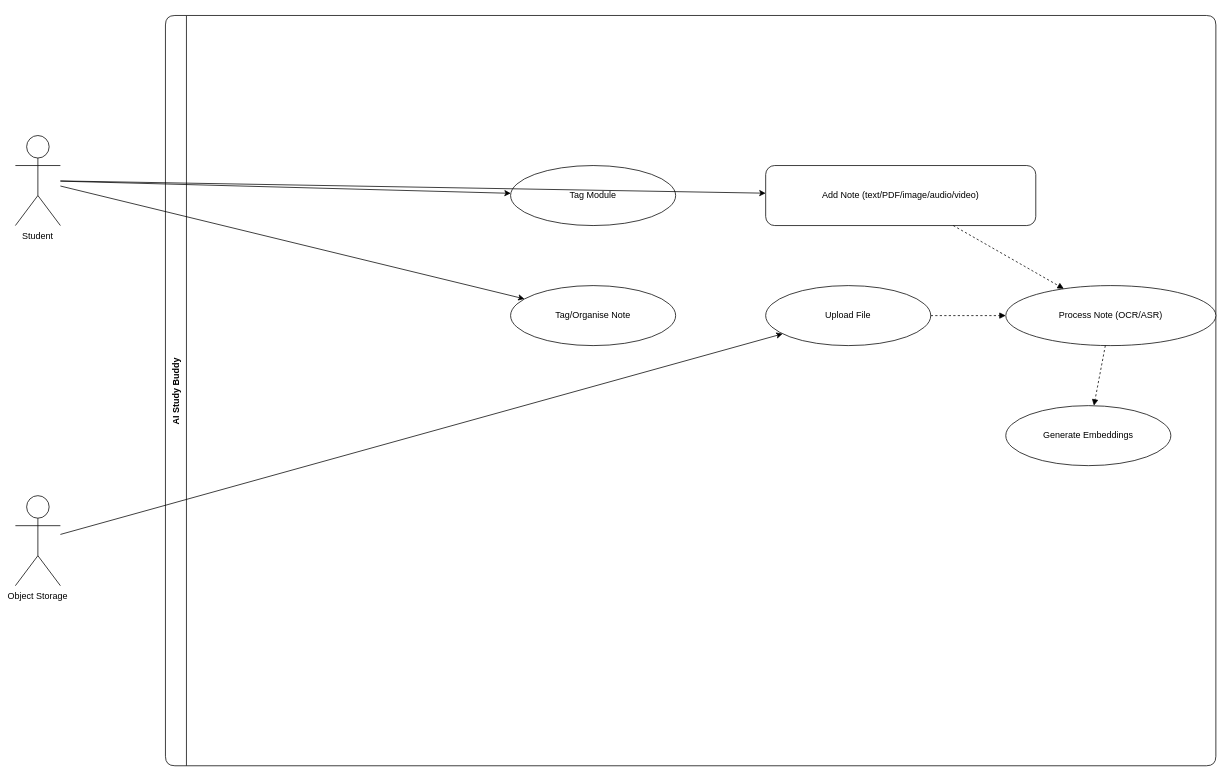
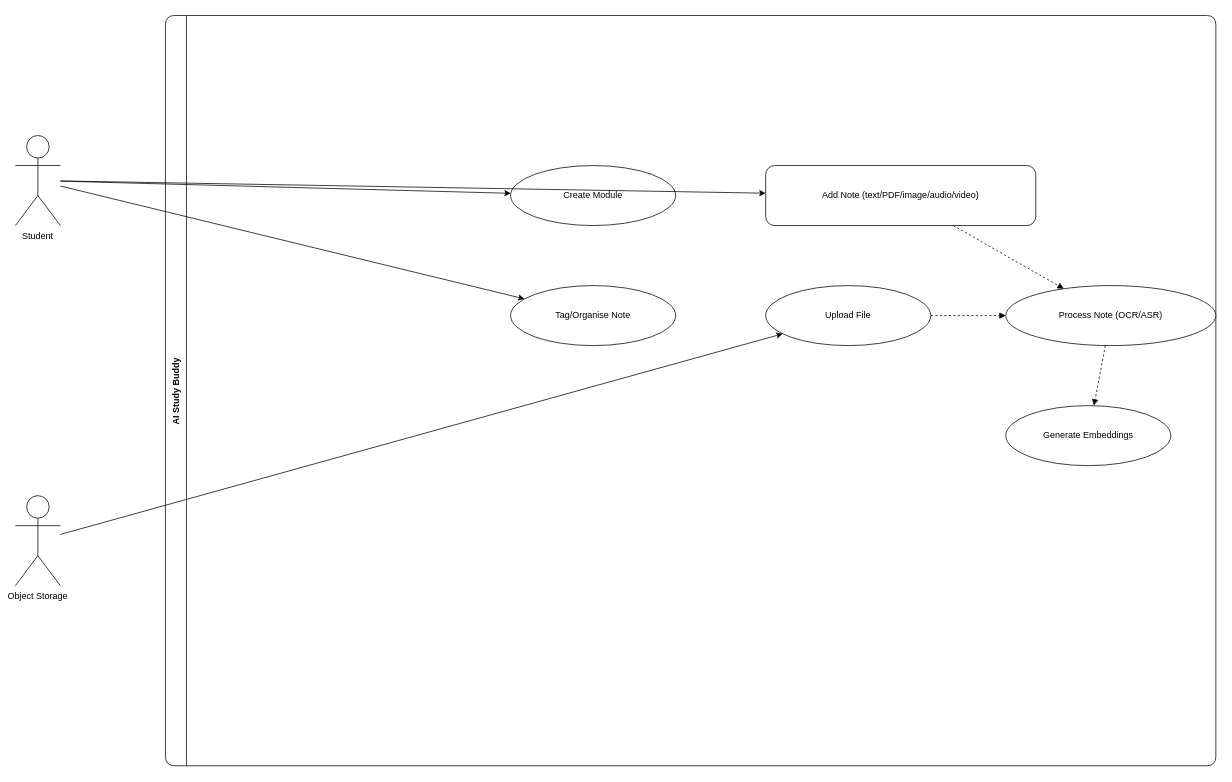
node "Tag Module": label "Tag Module" -> "Create Module"
